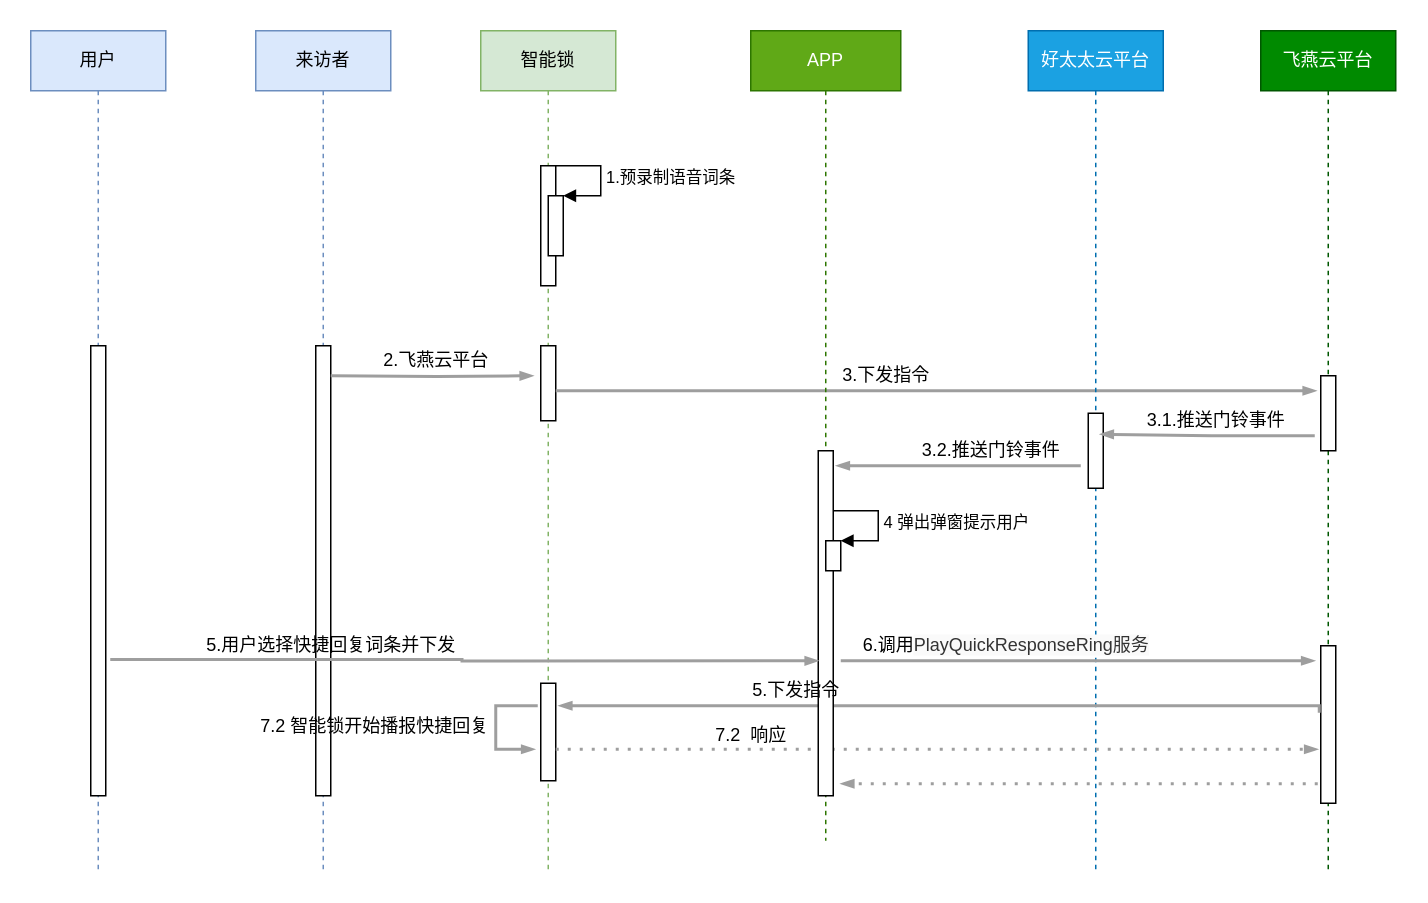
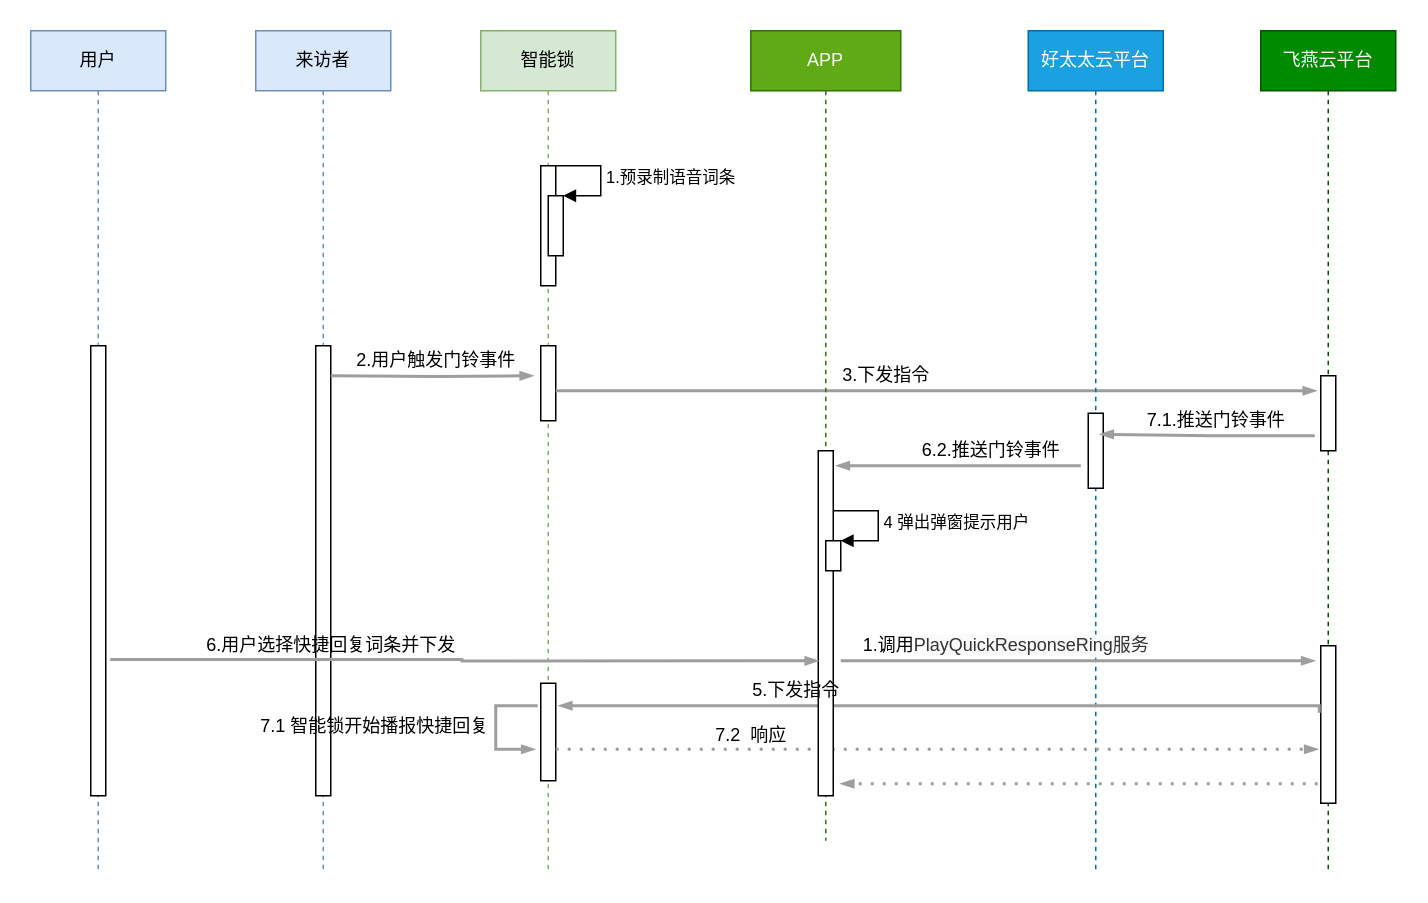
node "2.飞燕云平台": label "2.飞燕云平台" -> "2.用户触发门铃事件"
node "3.1.推送门铃事件": label "3.1.推送门铃事件" -> "7.1.推送门铃事件"
node "3.2.推送门铃事件": label "3.2.推送门铃事件" -> "6.2.推送门铃事件"
node "5.用户选择快捷回复词条并下发": label "5.用户选择快捷回复词条并下发" -> "6.用户选择快捷回复词条并下发"
node "6.调用PlayQuickResponseRing服务": label "6.调用PlayQuickResponseRing服务" -> "1.调用PlayQuickResponseRing服务"
node "7.2 智能锁开始播报快捷回复": label "7.2 智能锁开始播报快捷回复" -> "7.1 智能锁开始播报快捷回复"
